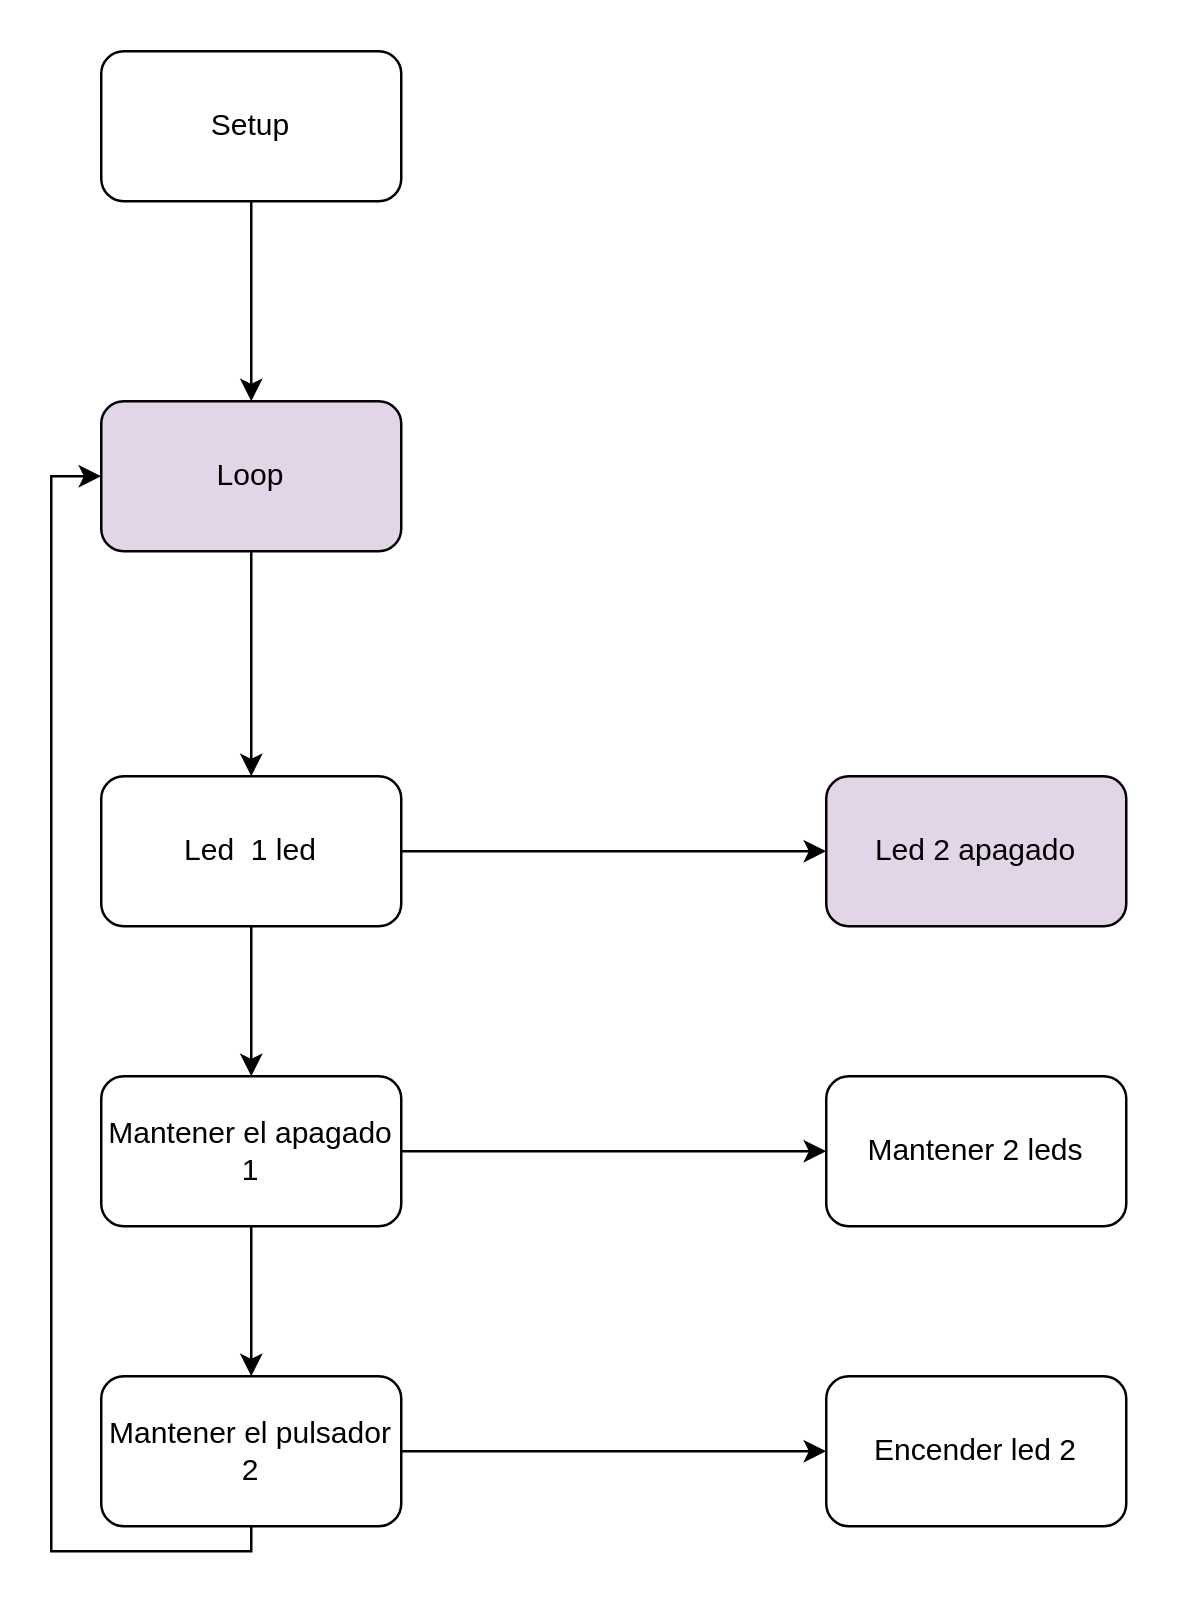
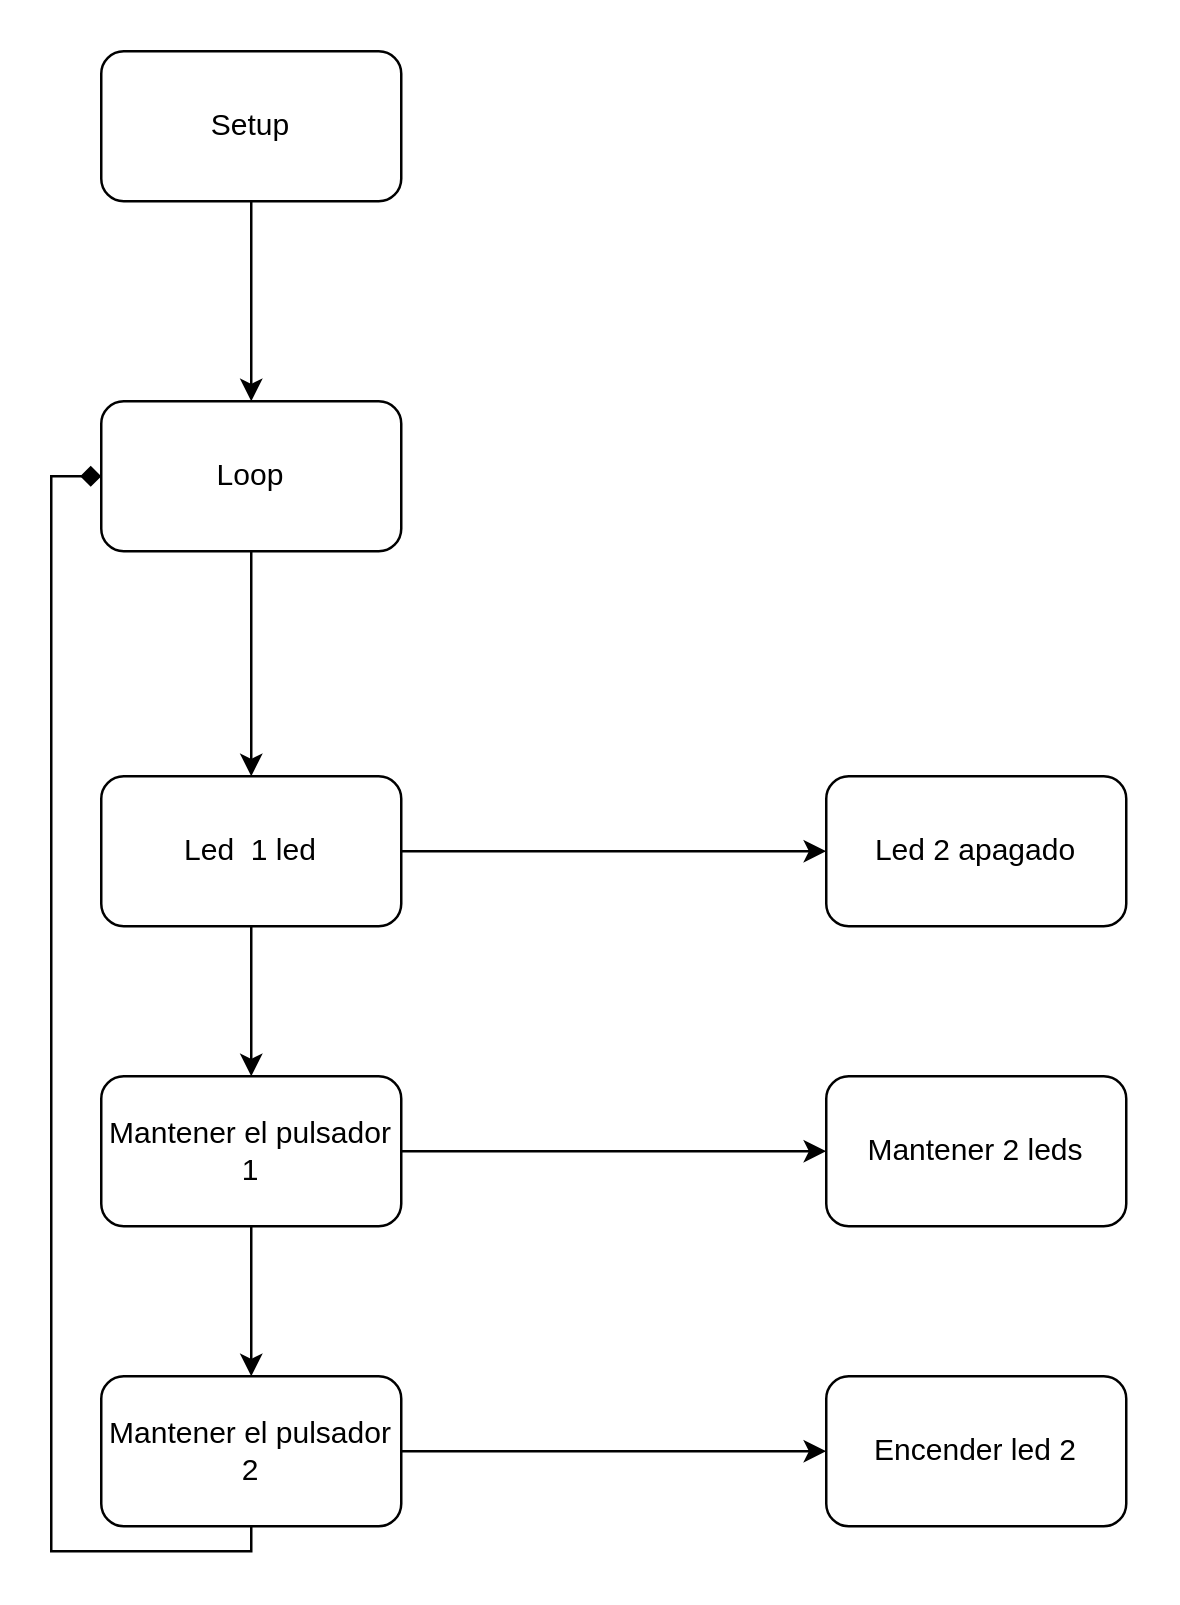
edge "Mantener el pulsador 2" -> "Loop": arrowhead classic -> diamond
node "Loop": fillcolor #e1d5e7 -> #ffffff
node "Led 2 apagado": fillcolor #e1d5e7 -> #ffffff
node "Mantener el apagado 1": label "Mantener el apagado 1" -> "Mantener el pulsador 1"
